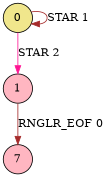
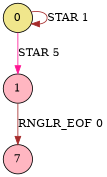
edge "0" -> "1": label "STAR 2" -> "STAR 5"
